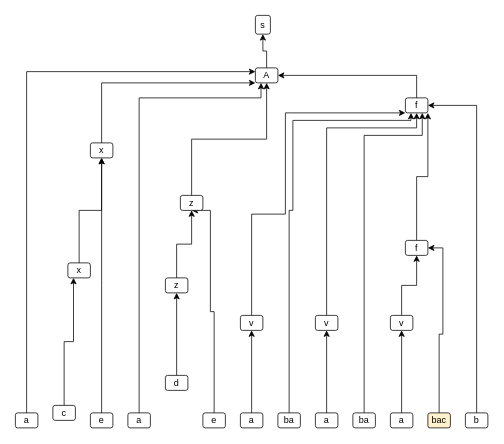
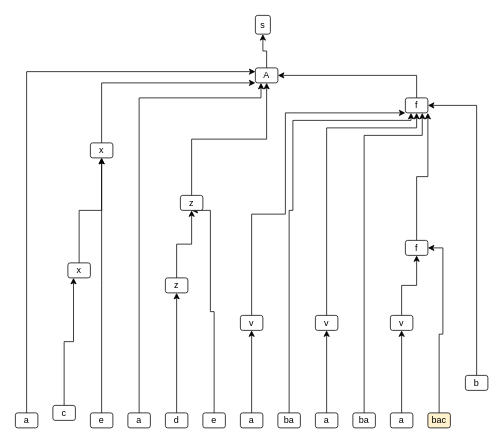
node "d": moved (177, 383) -> (177, 420)
node "b": moved (477, 420) -> (477, 383)
